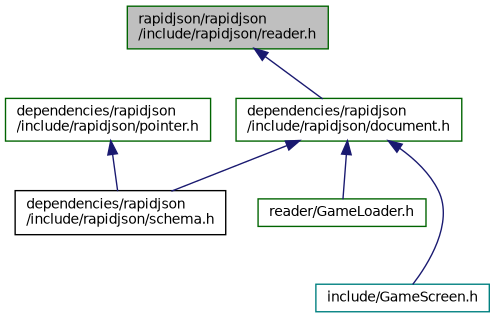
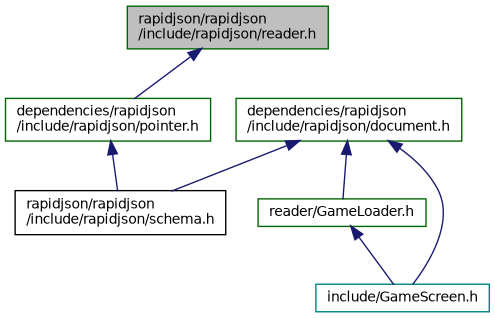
edge "dependencies/rapidjson /include/rapidjson/document.h" -> "rapidjson/rapidjson /include/rapidjson/reader.h": now "dependencies/rapidjson /include/rapidjson/pointer.h" -> "rapidjson/rapidjson /include/rapidjson/reader.h"
node "dependencies/rapidjson /include/rapidjson/schema.h": label "dependencies/rapidjson /include/rapidjson/schema.h" -> "rapidjson/rapidjson /include/rapidjson/schema.h"
edge "include/GameScreen.h" -> "reader/GameLoader.h": added
